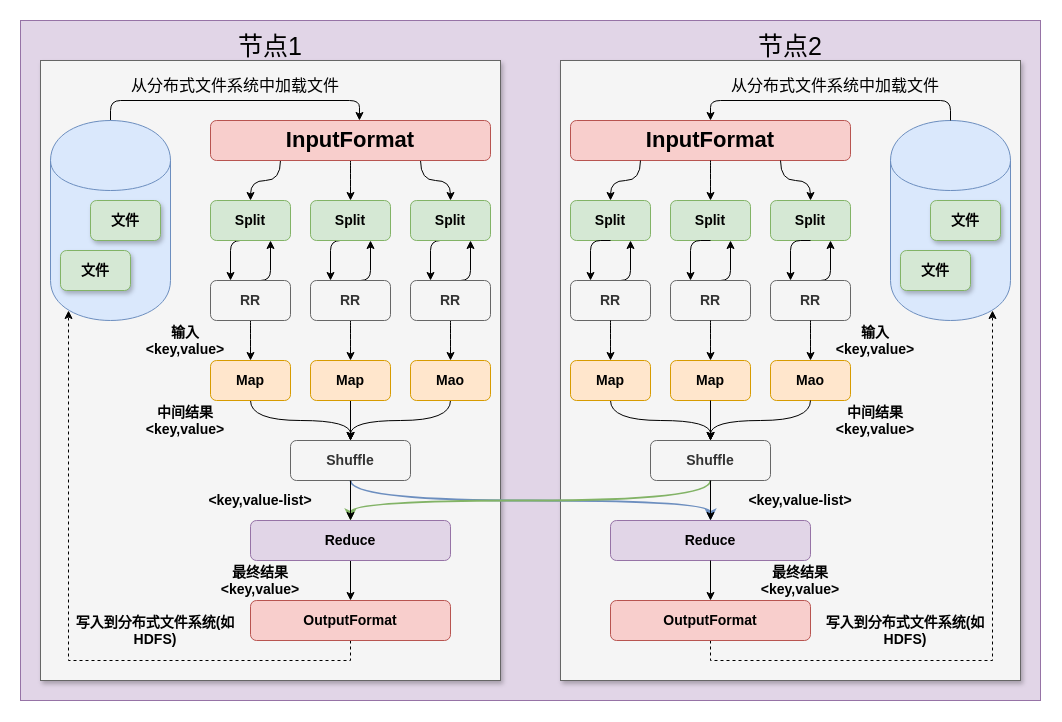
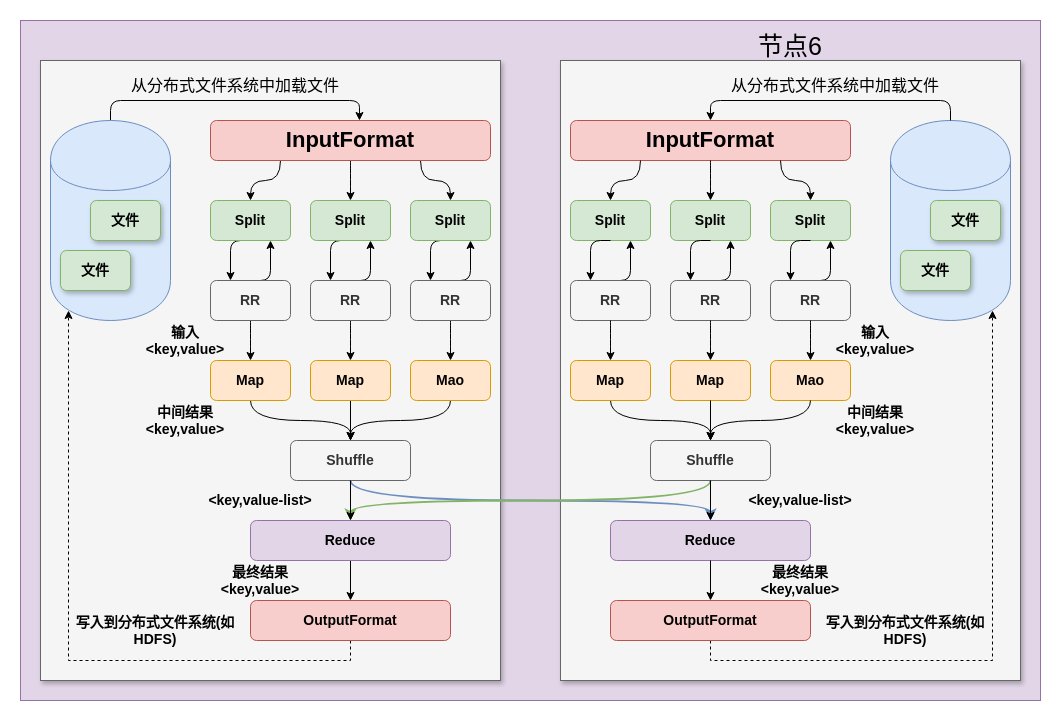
node "节点1": removed
node "节点2": label "节点2" -> "节点6"
